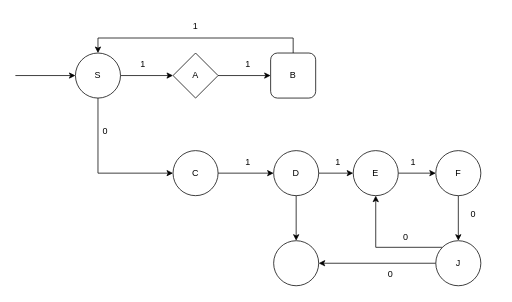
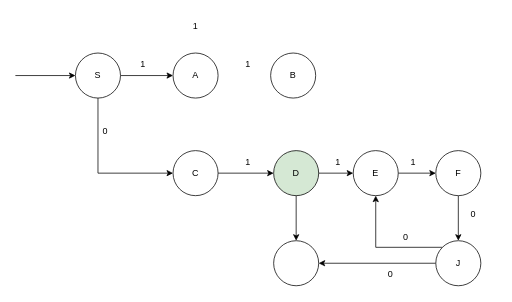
edge "B" -> "S": removed
node "A": shape diamond -> ellipse
edge "A" -> "B": removed
node "B": shape rounded rectangle -> ellipse
node "D": fillcolor #ffffff -> #d5e8d4
